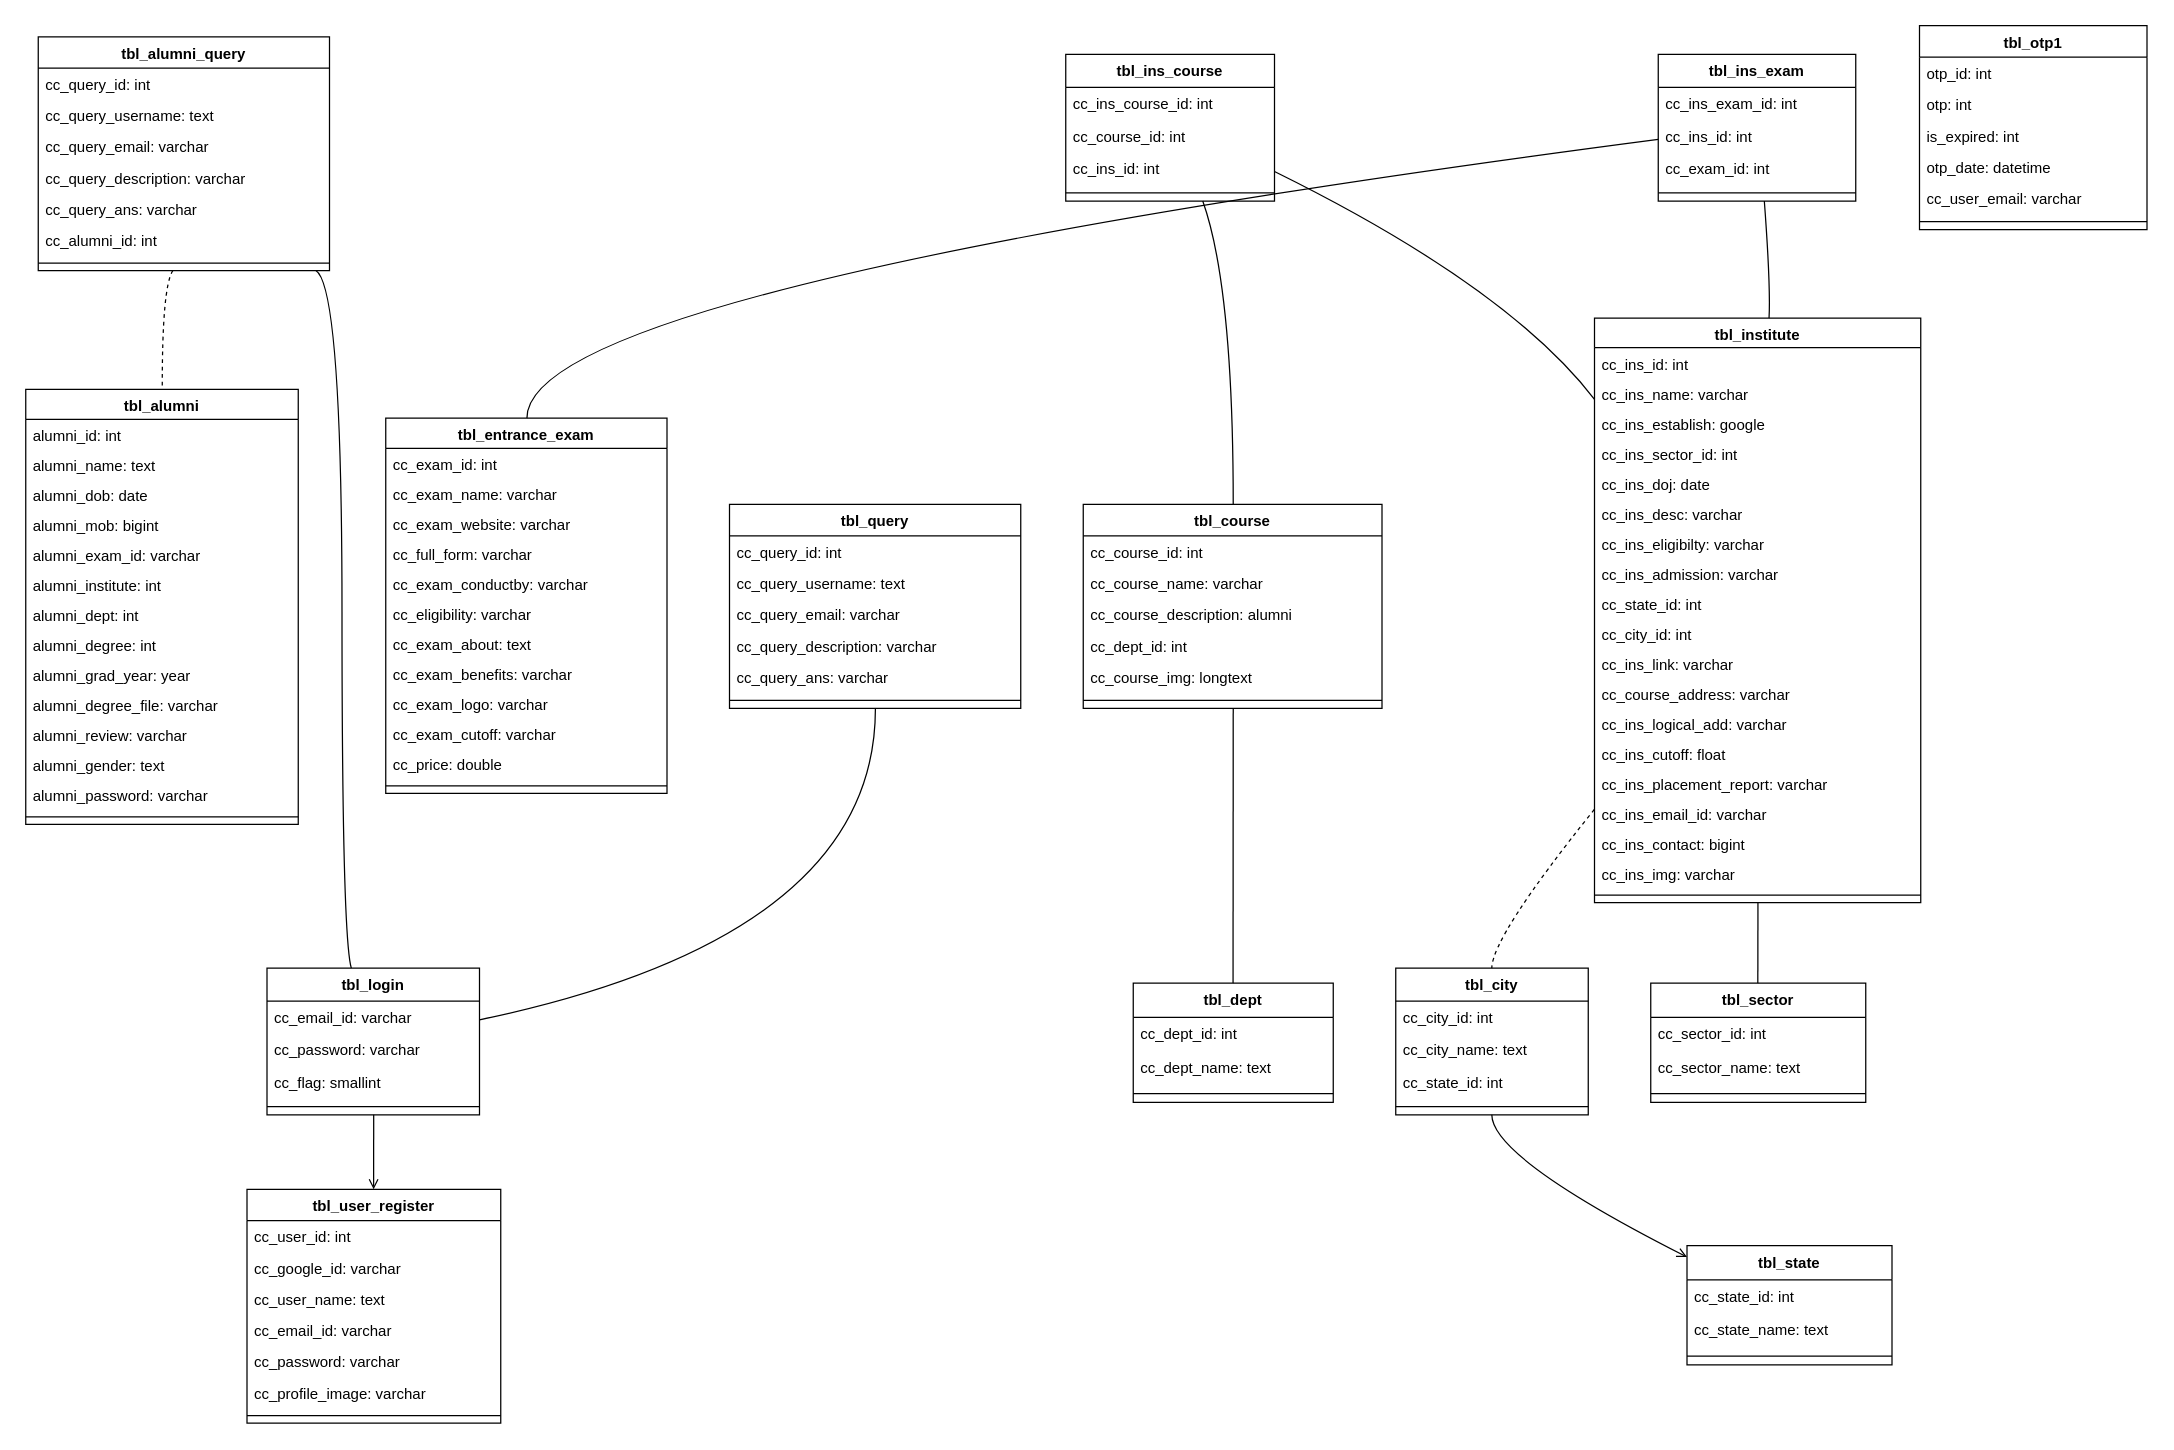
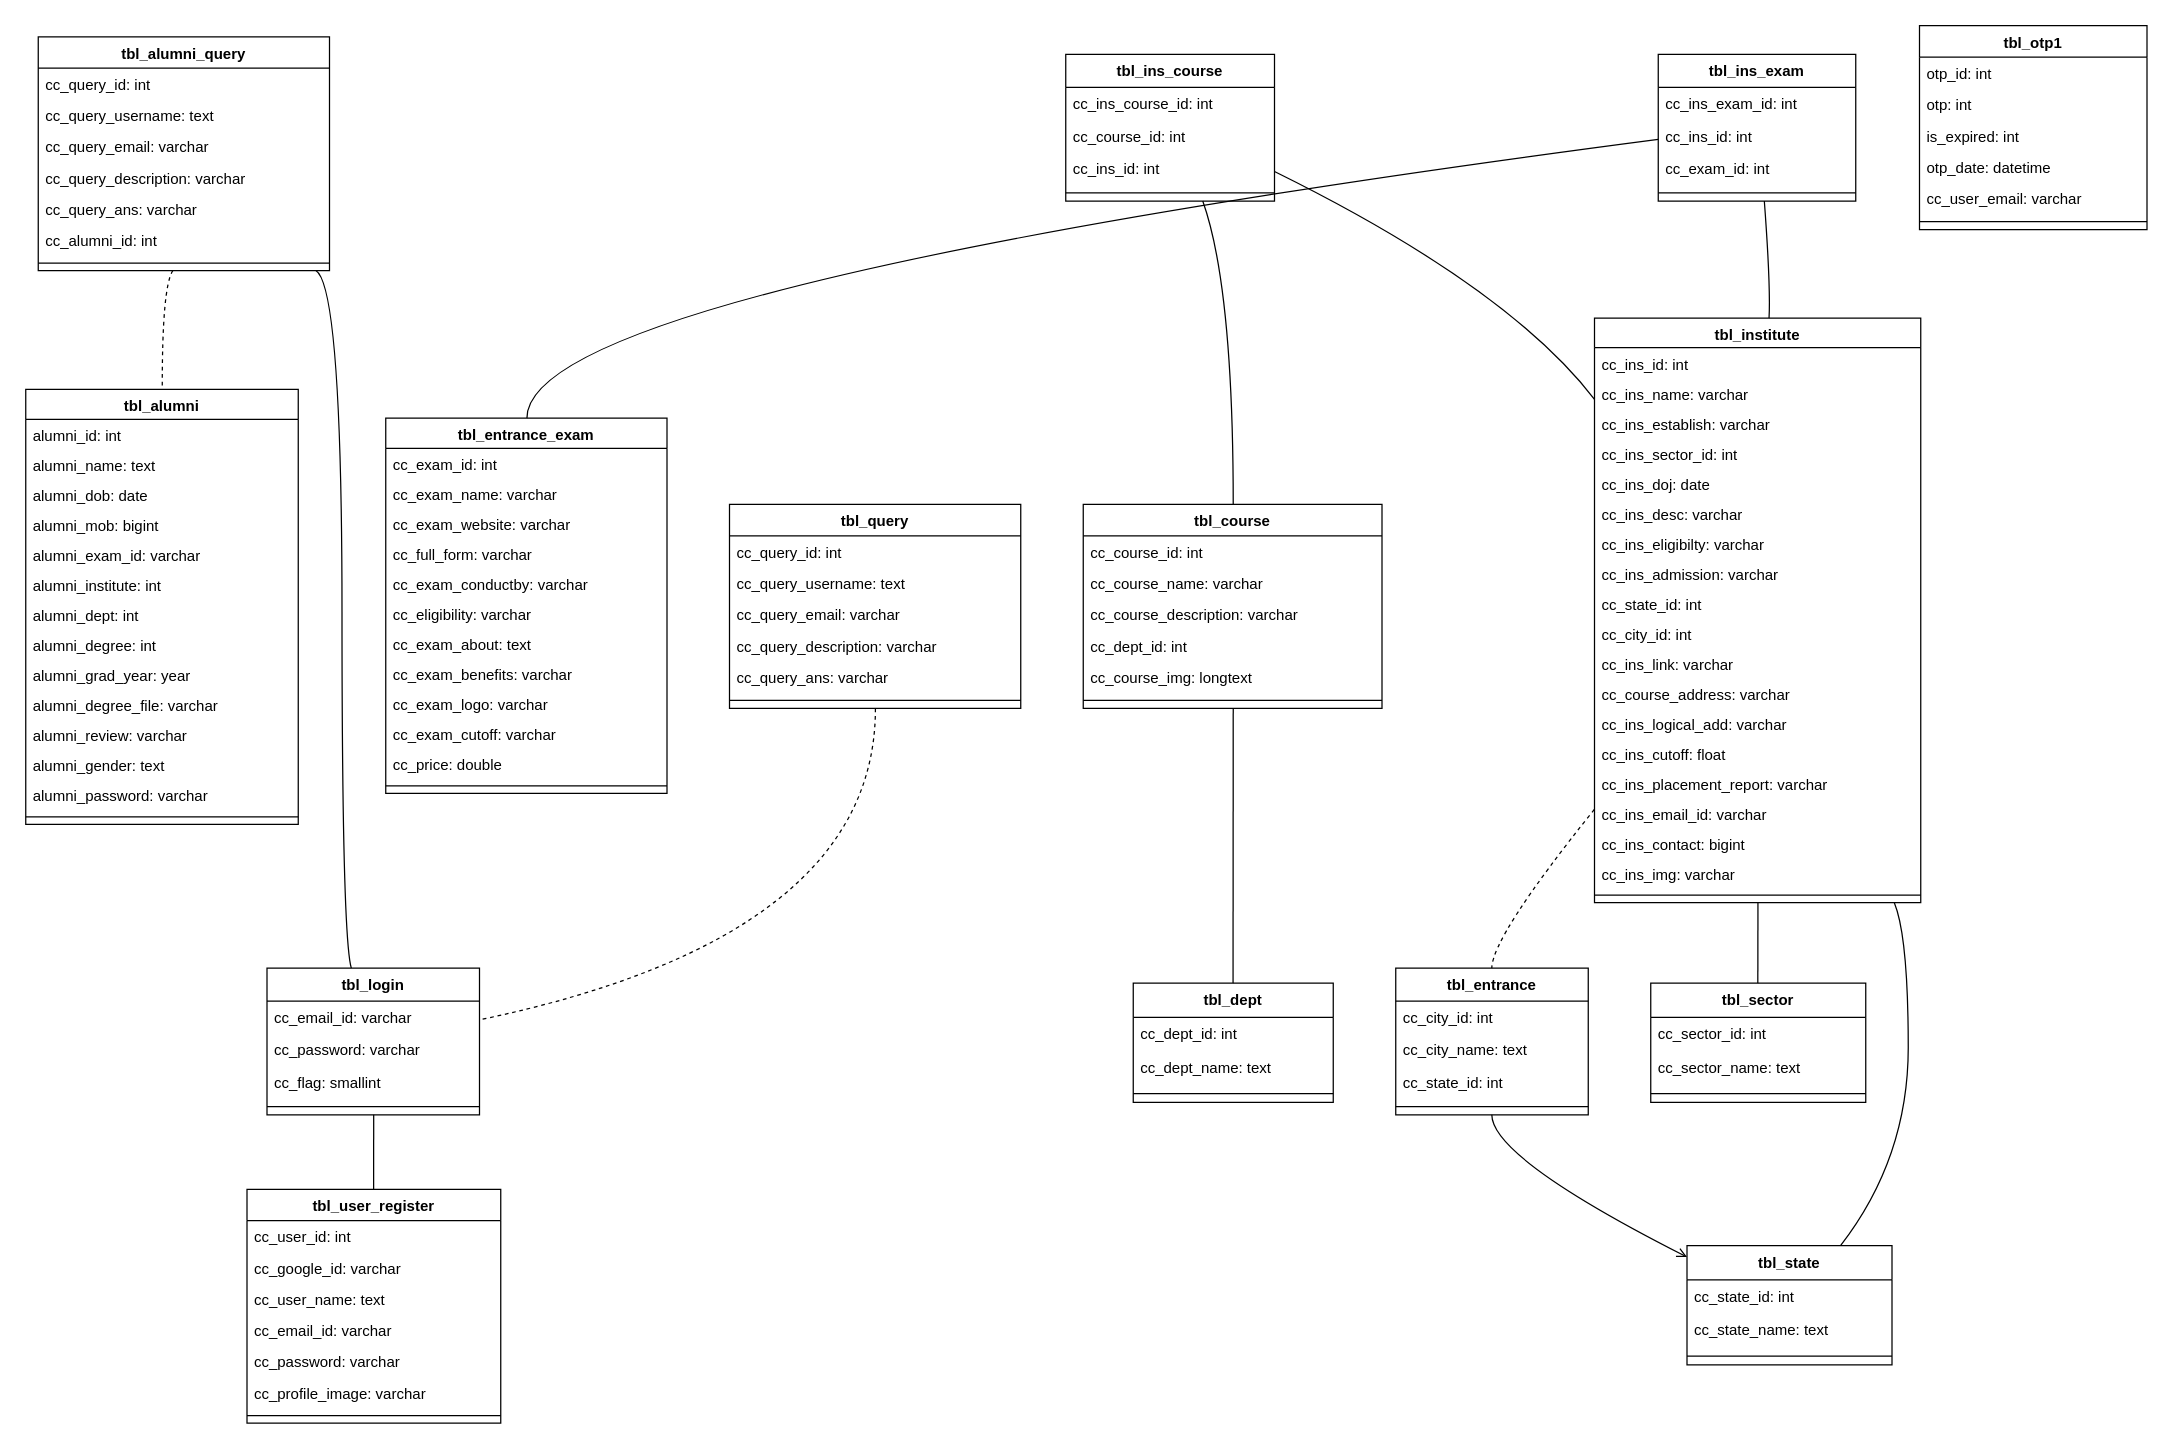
node "cc_ins_establish: google": label "cc_ins_establish: google" -> "cc_ins_establish: varchar"
node "cc_course_description: alumni": label "cc_course_description: alumni" -> "cc_course_description: varchar"
edge "tbl_query" -- "tbl_login": style solid -> dashed
node "tbl_city": label "tbl_city" -> "tbl_entrance"
edge "tbl_institute" -- "tbl_state": added
edge "tbl_login" -> "tbl_user_register": arrowhead open -> none
